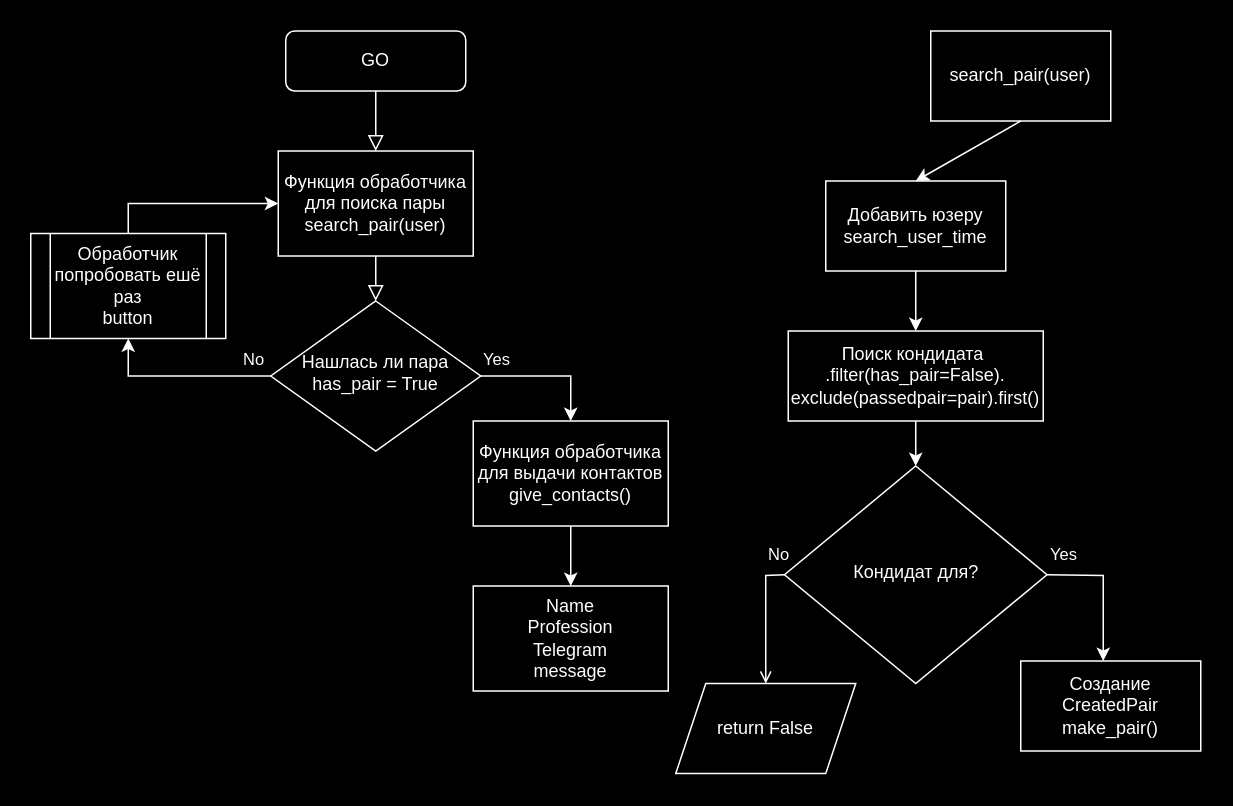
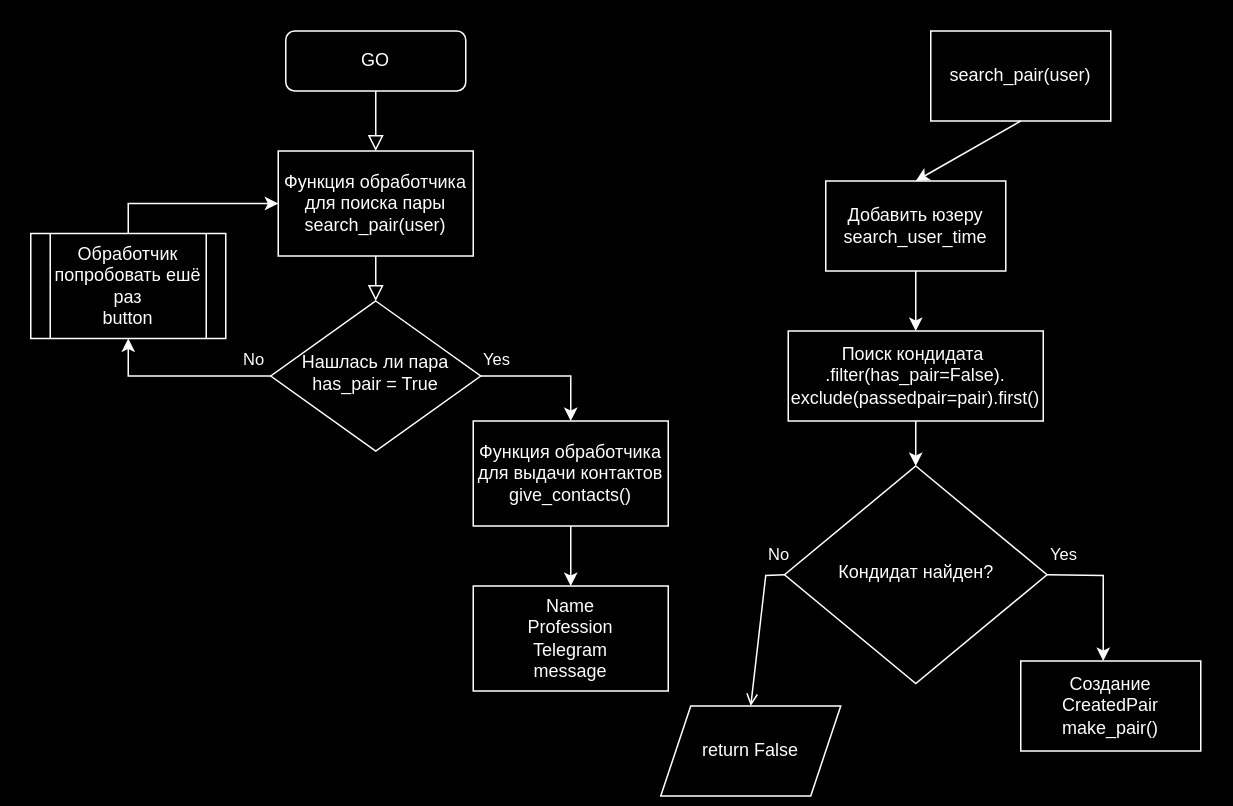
node "Кондидат для?": label "Кондидат для?" -> "Кондидат найден?"
node "return False": moved (766, 728) -> (751, 751)
